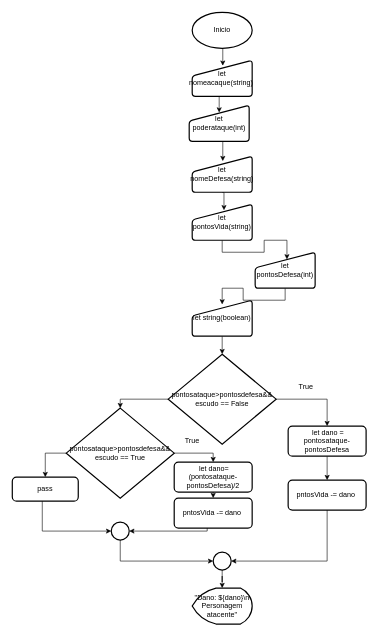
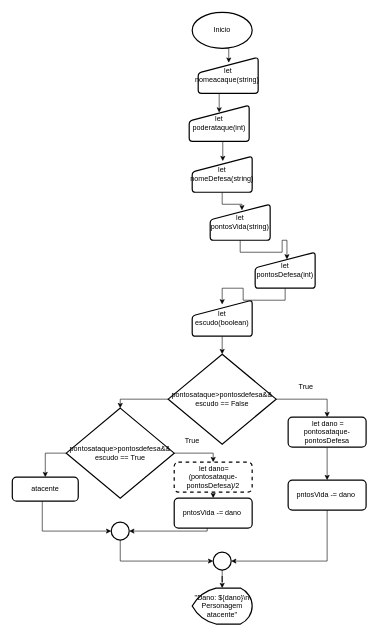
node "let nomeacaque(string)": moved (222, 78) -> (228, 75)
node "let pontosVida(string)": moved (222, 222) -> (240, 222)
node "let string(boolean)": label "let string(boolean)" -> "let escudo(boolean)"
node "let dano = pontosataque-pontosDefesa": moved (327, 441) -> (327, 432)
node "let dano= (pontosataque-pontosDefesa)/2": style solid -> dashed
node "pass": label "pass" -> "atacente"
